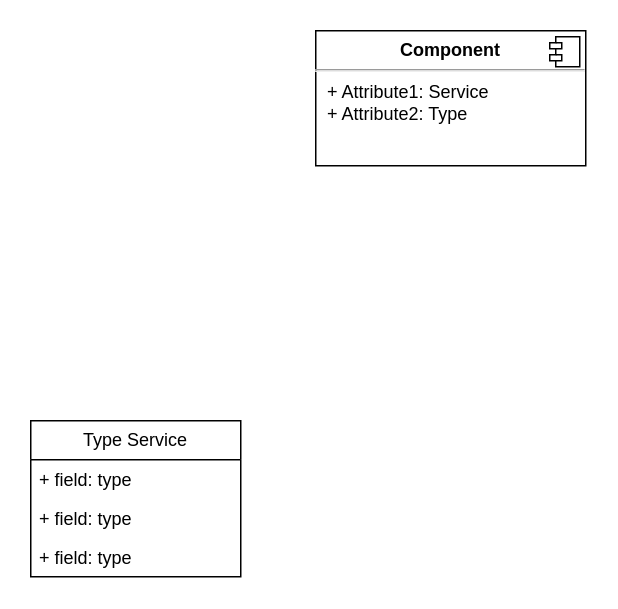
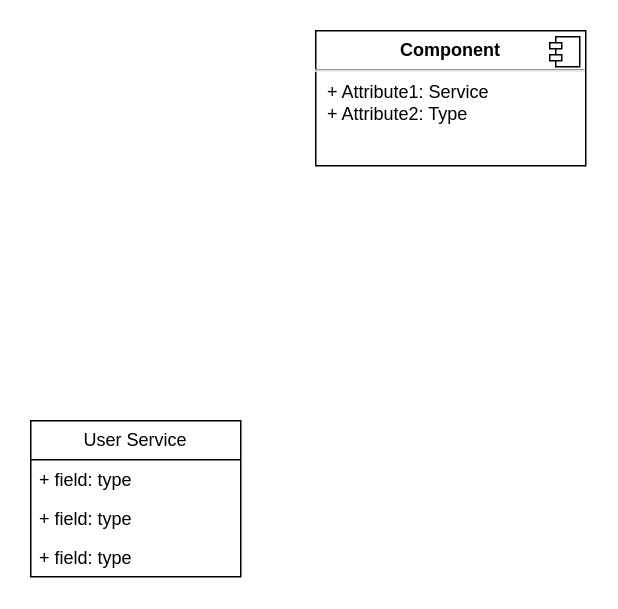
node "Type Service": label "Type Service" -> "User Service"
